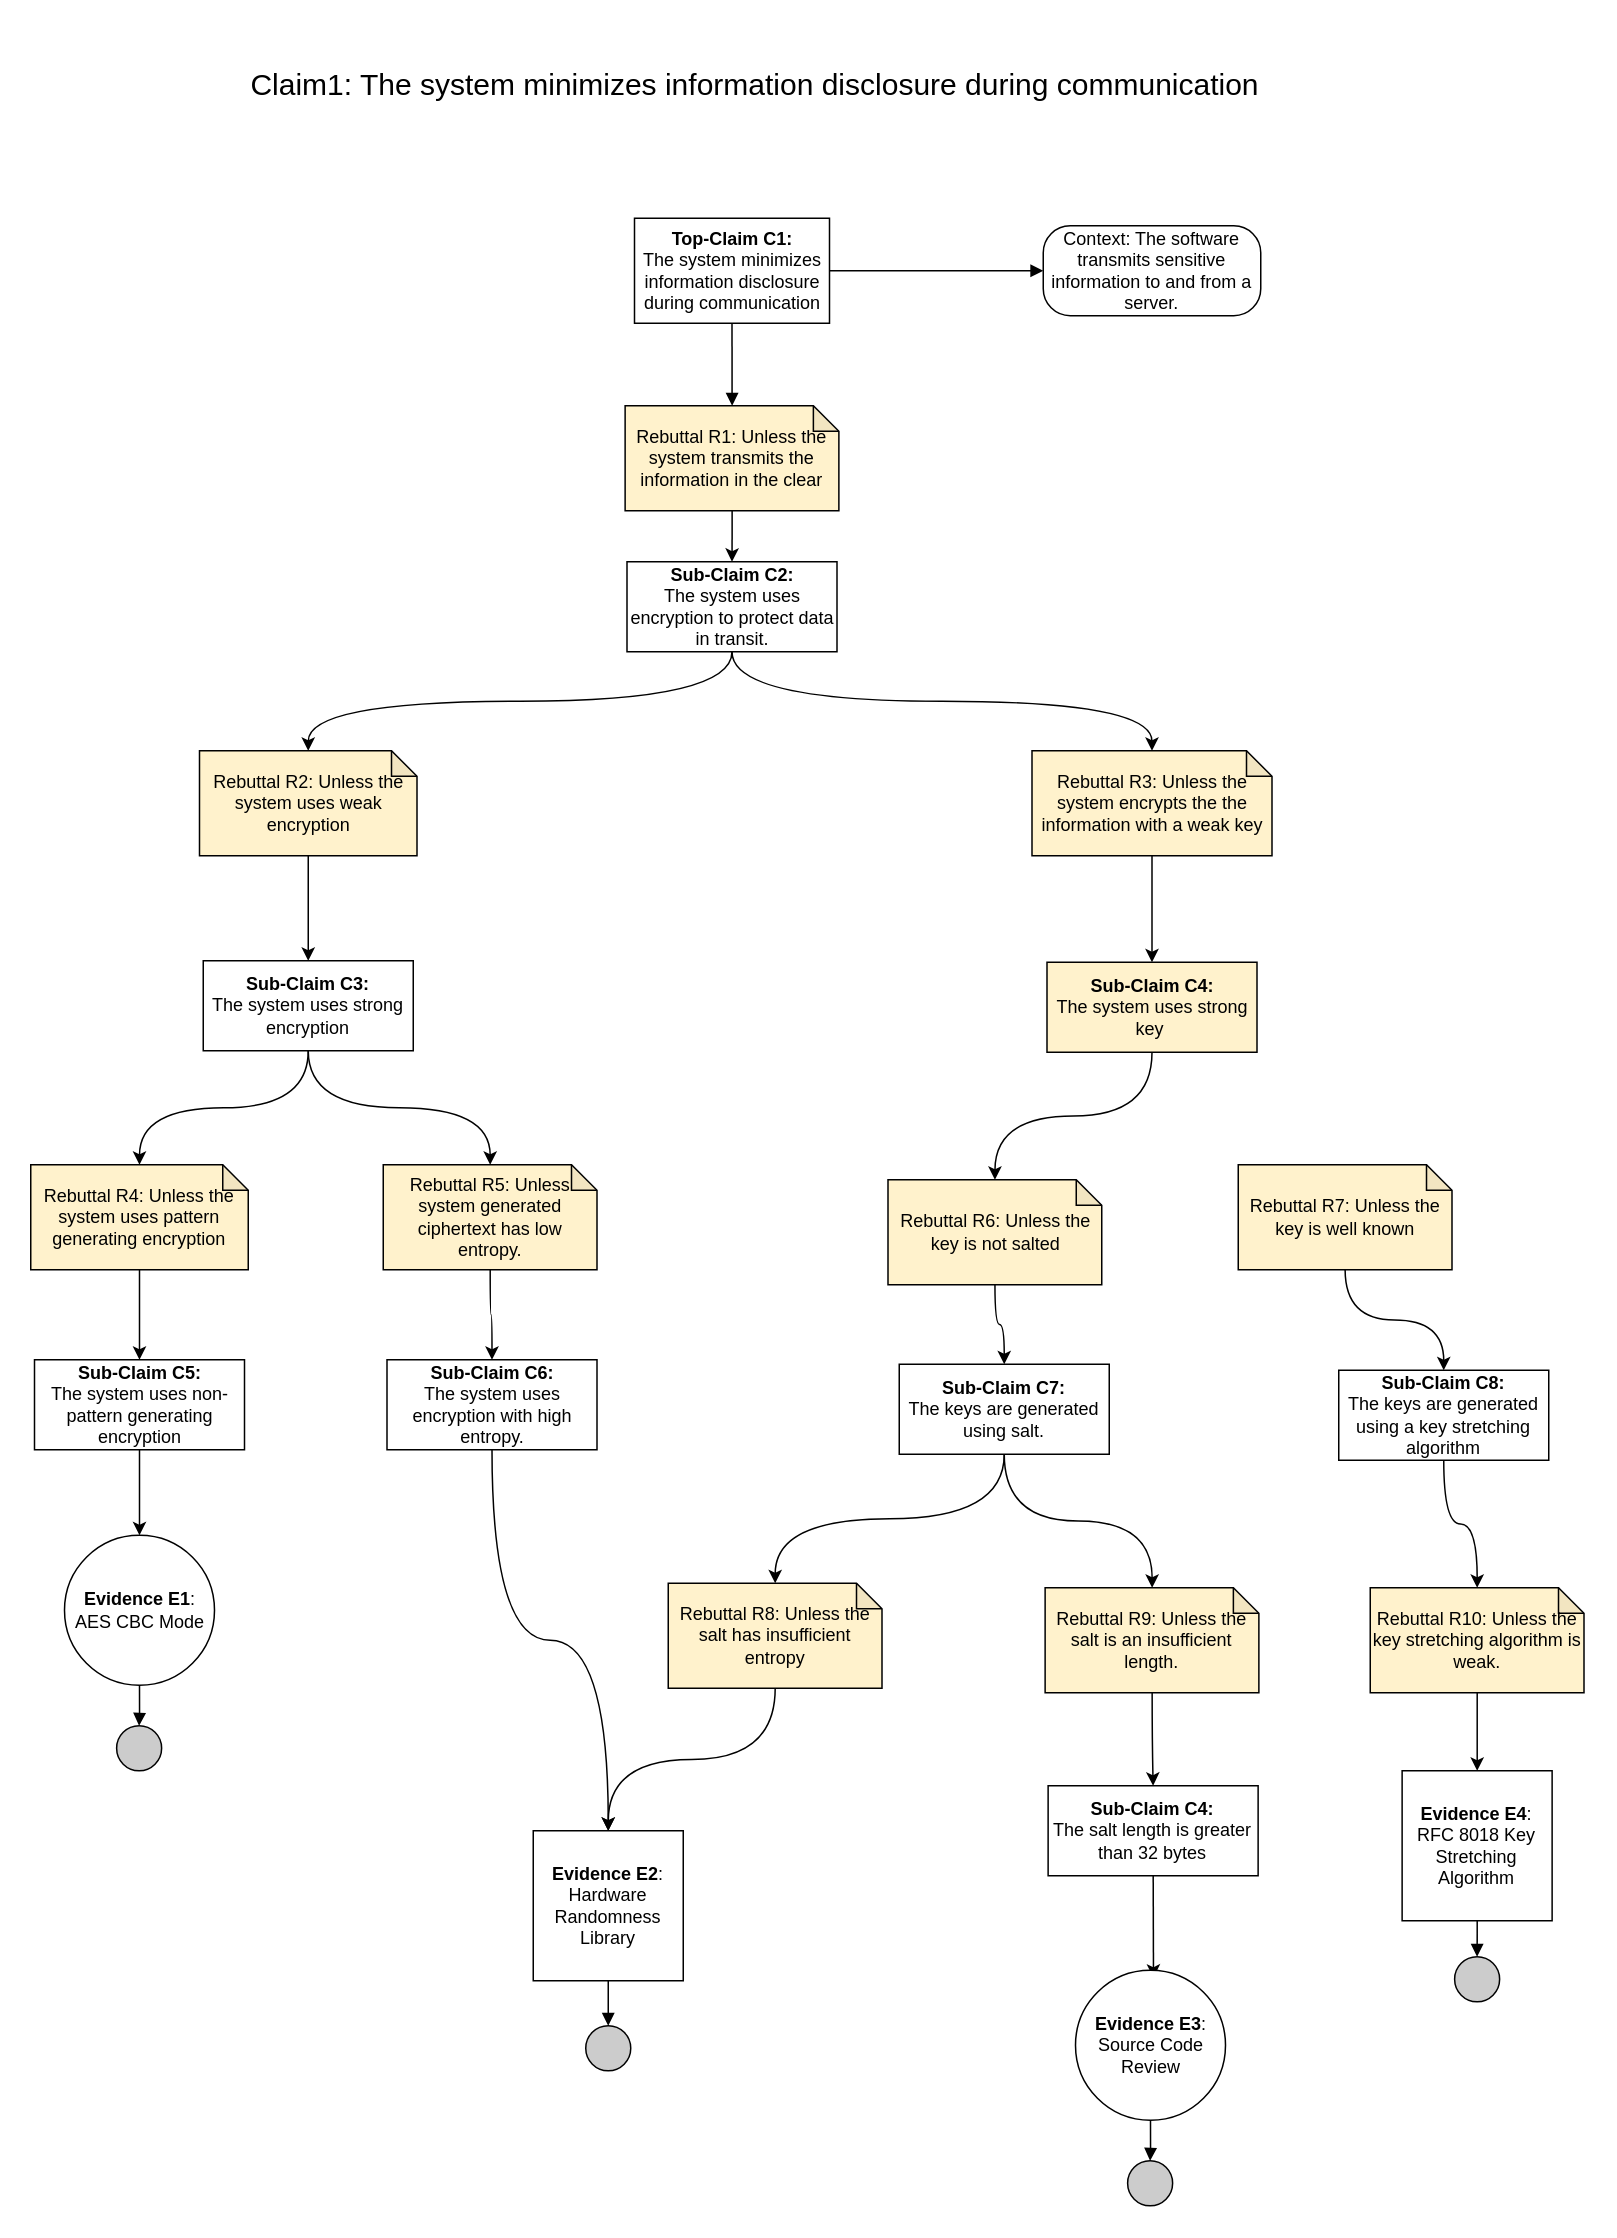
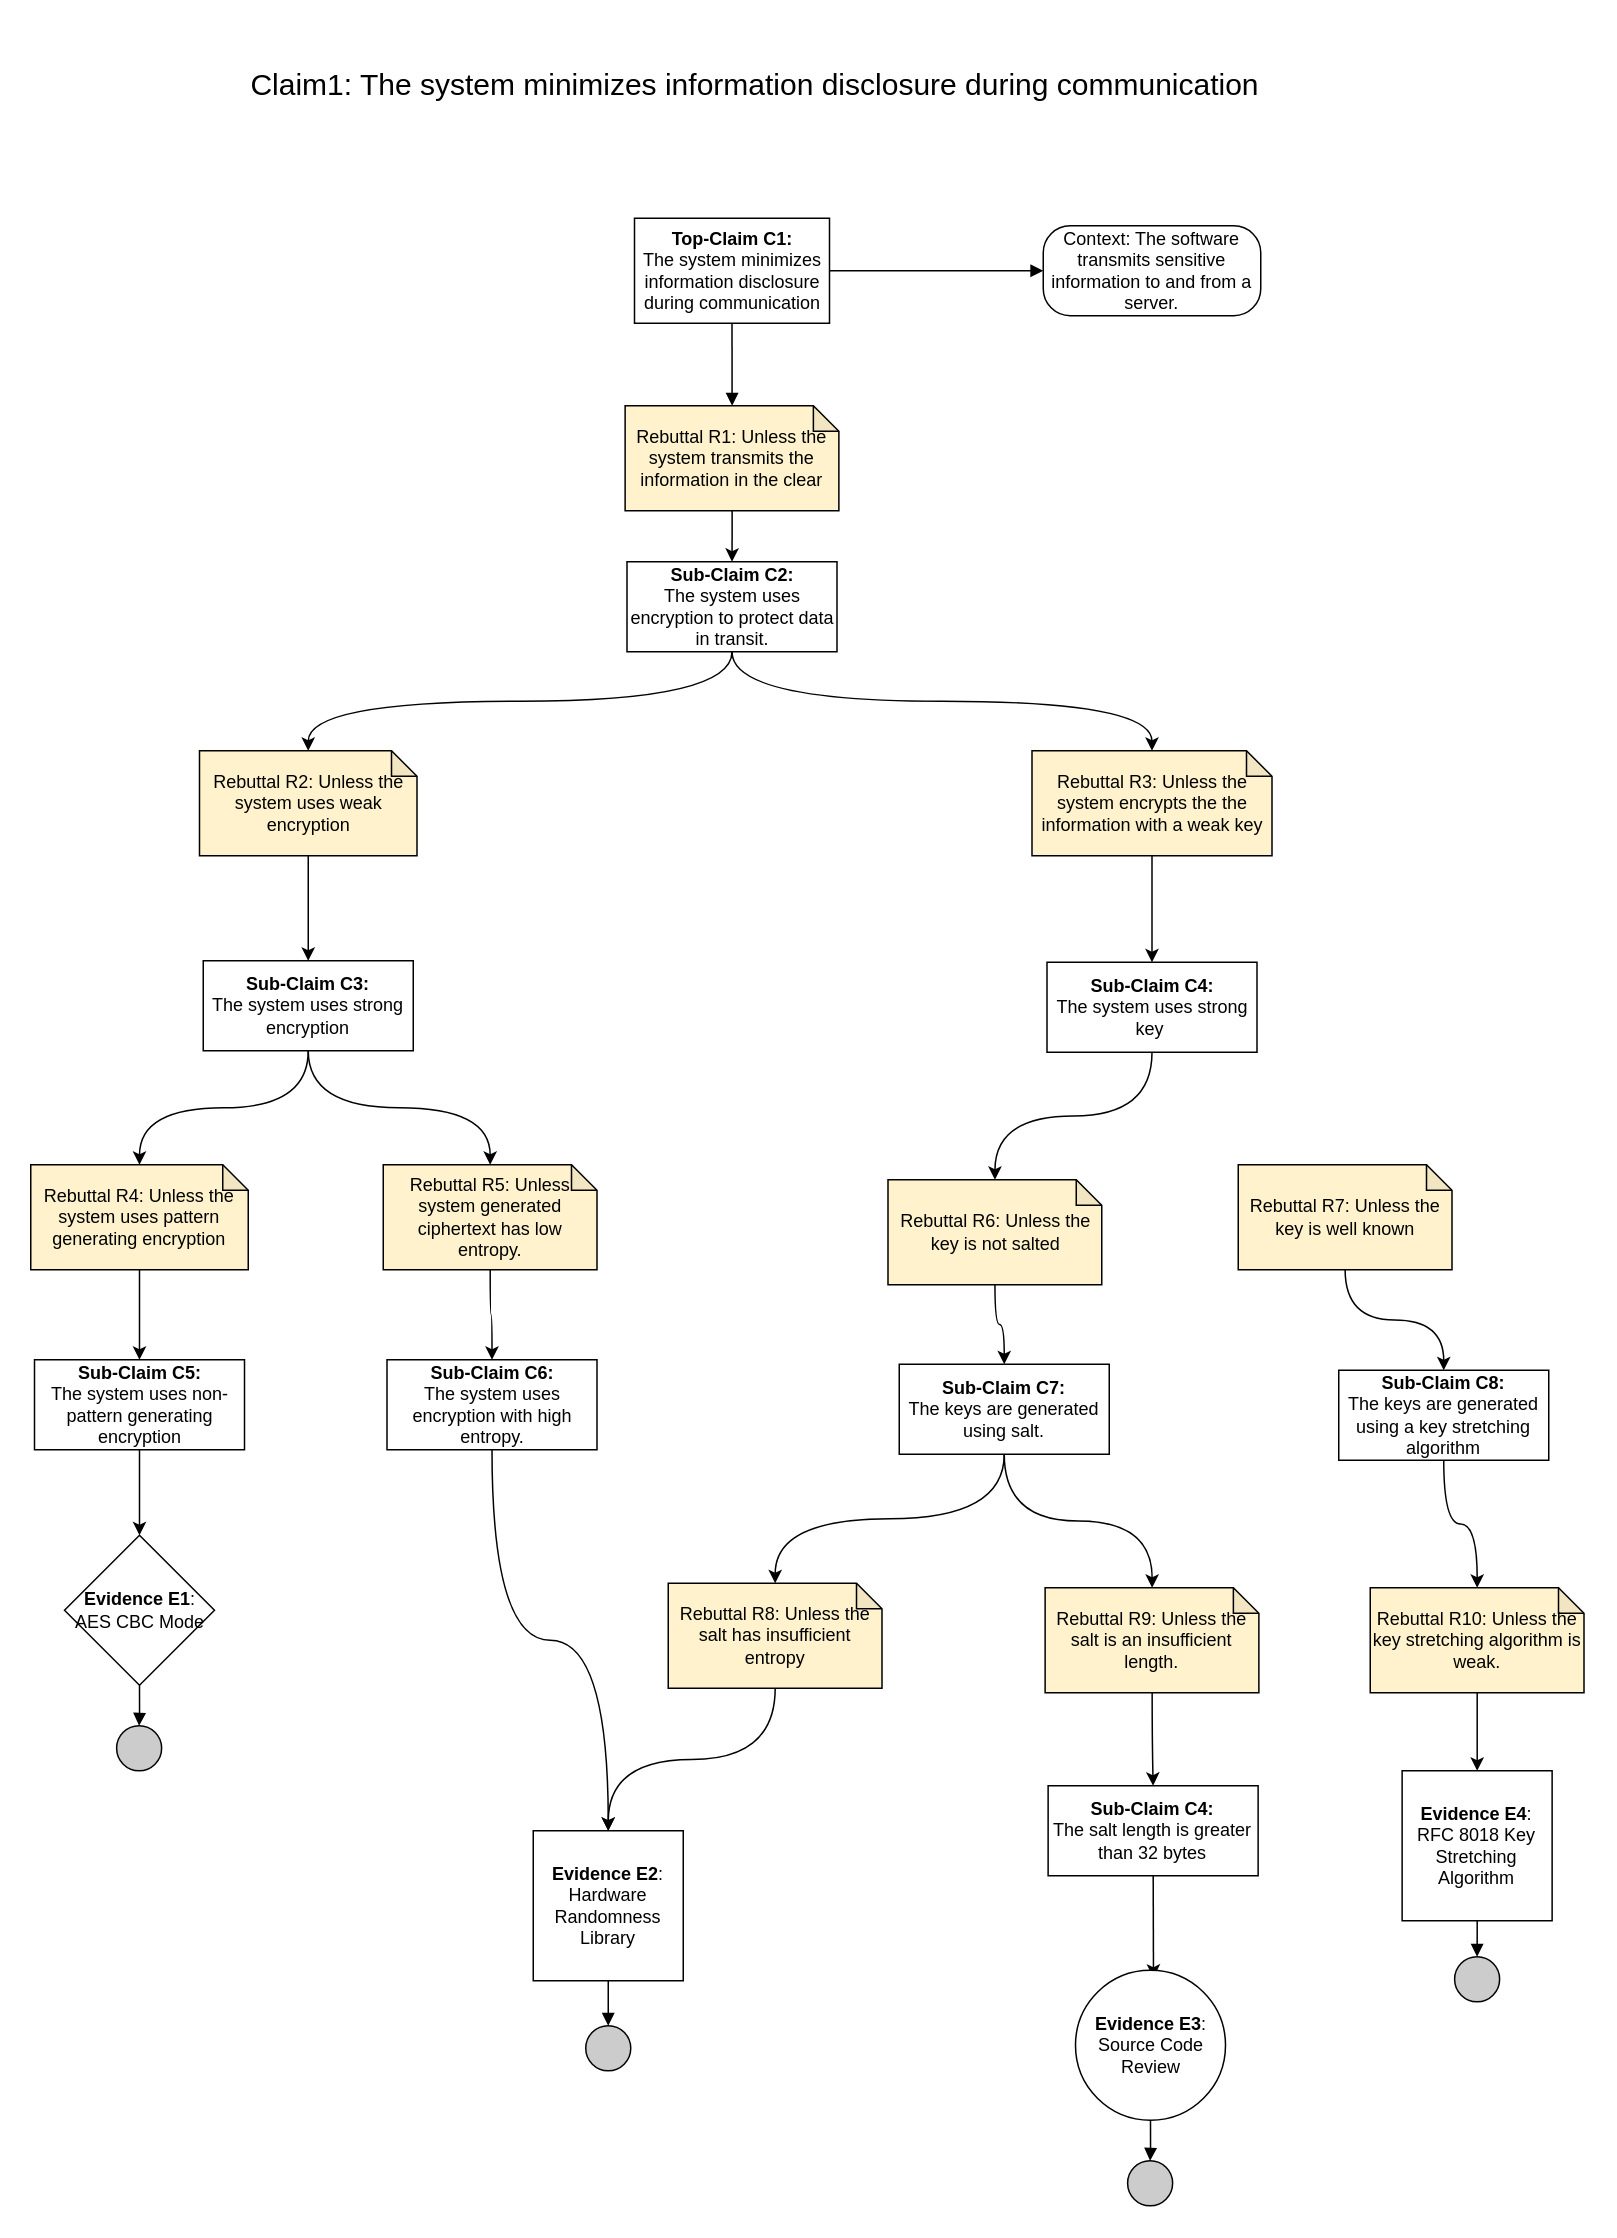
node "Sub-Claim C4: The system uses strong key": fillcolor #fff2cc -> #ffffff
node "Evidence E1: AES CBC Mode": shape ellipse -> diamond
